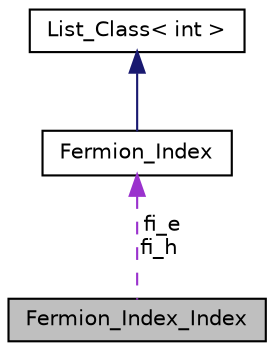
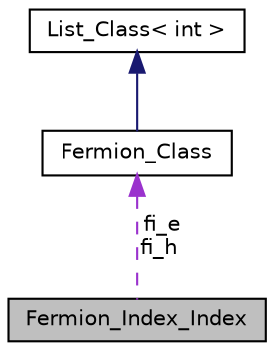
node "Fermion_Index": label "Fermion_Index" -> "Fermion_Class"
